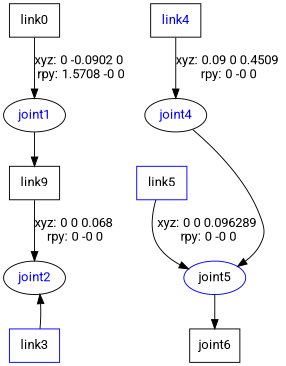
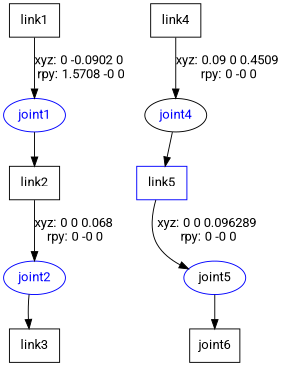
node "link0": label "link0" -> "link1"
node "link4": fontcolor blue -> black
node "joint1": color black -> blue
node "link9": label "link9" -> "link2"
edge "joint4" -> "joint5": now "joint4" -> "link5"
node "joint2": color black -> blue
edge "link3" -> "joint2": reversed
node "link3": color blue -> black
